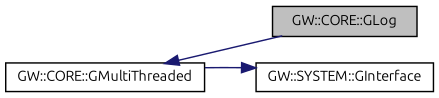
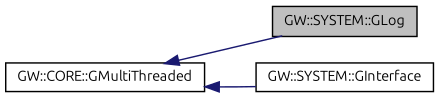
node "GW::CORE::GLog": label "GW::CORE::GLog" -> "GW::SYSTEM::GLog"
edge "GW::CORE::GMultiThreaded" -> "GW::SYSTEM::GInterface": reversed
